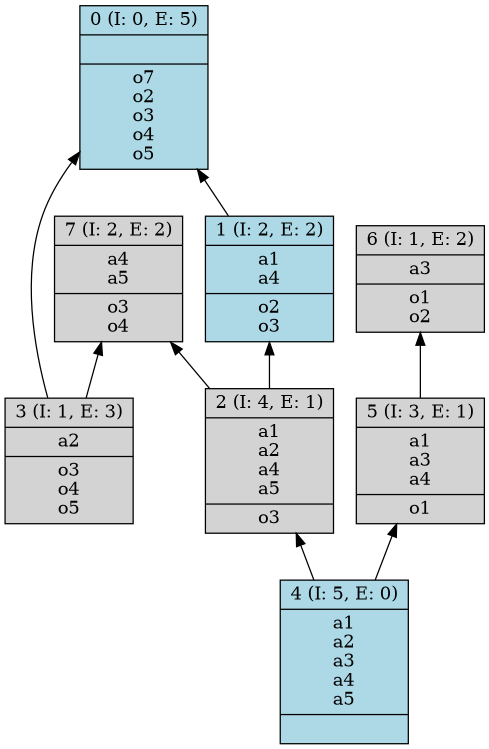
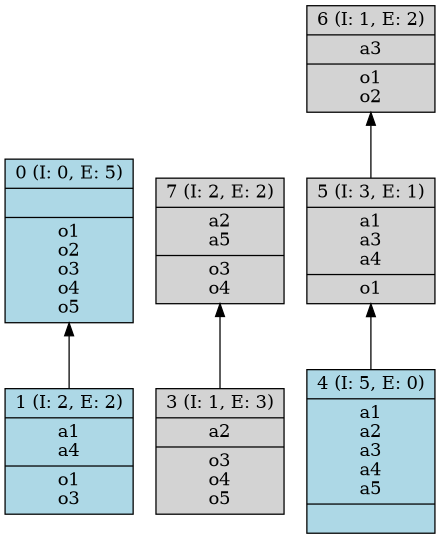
node "0 (I: 0, E: 5)": text "o7" -> "o1"
node "7 (I: 2, E: 2)": text "a4" -> "a2"
edge "3 (I: 1, E: 3)" -> "0 (I: 0, E: 5)": removed
node "1 (I: 2, E: 2)": text "o2" -> "o1"
node "2 (I: 4, E: 1)": removed
